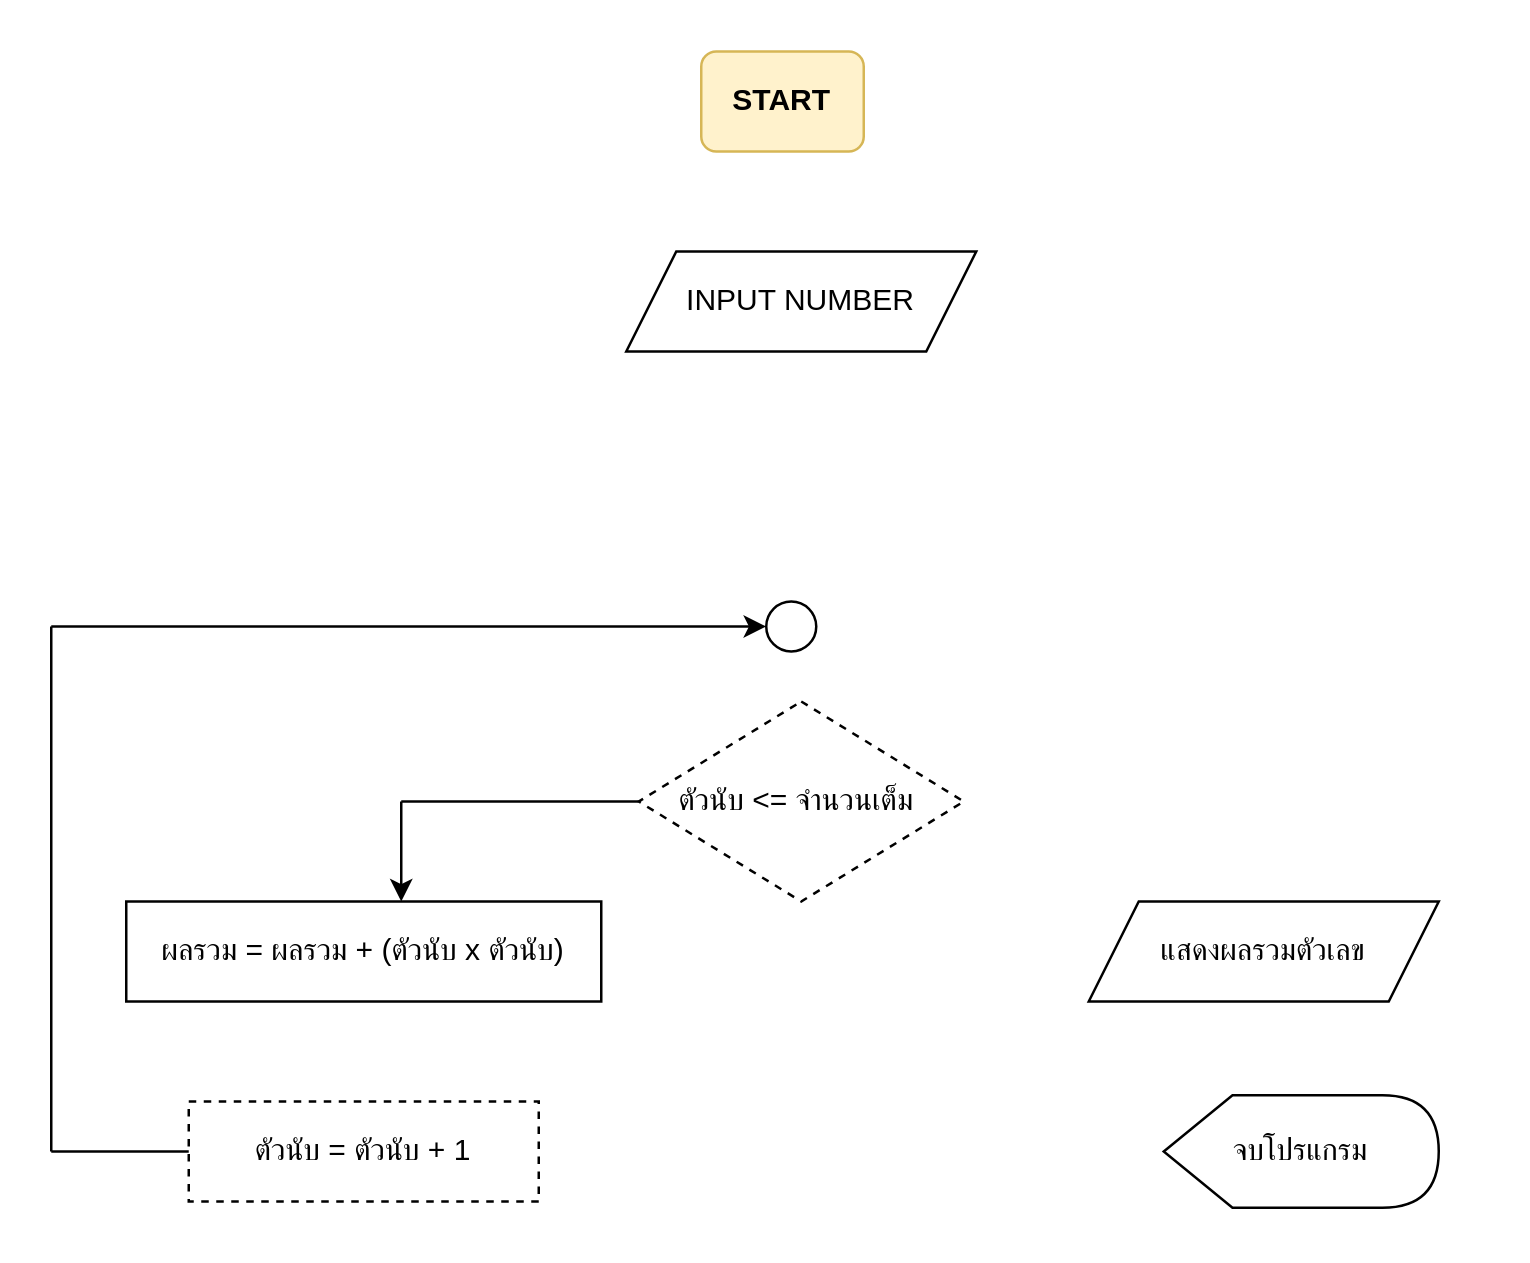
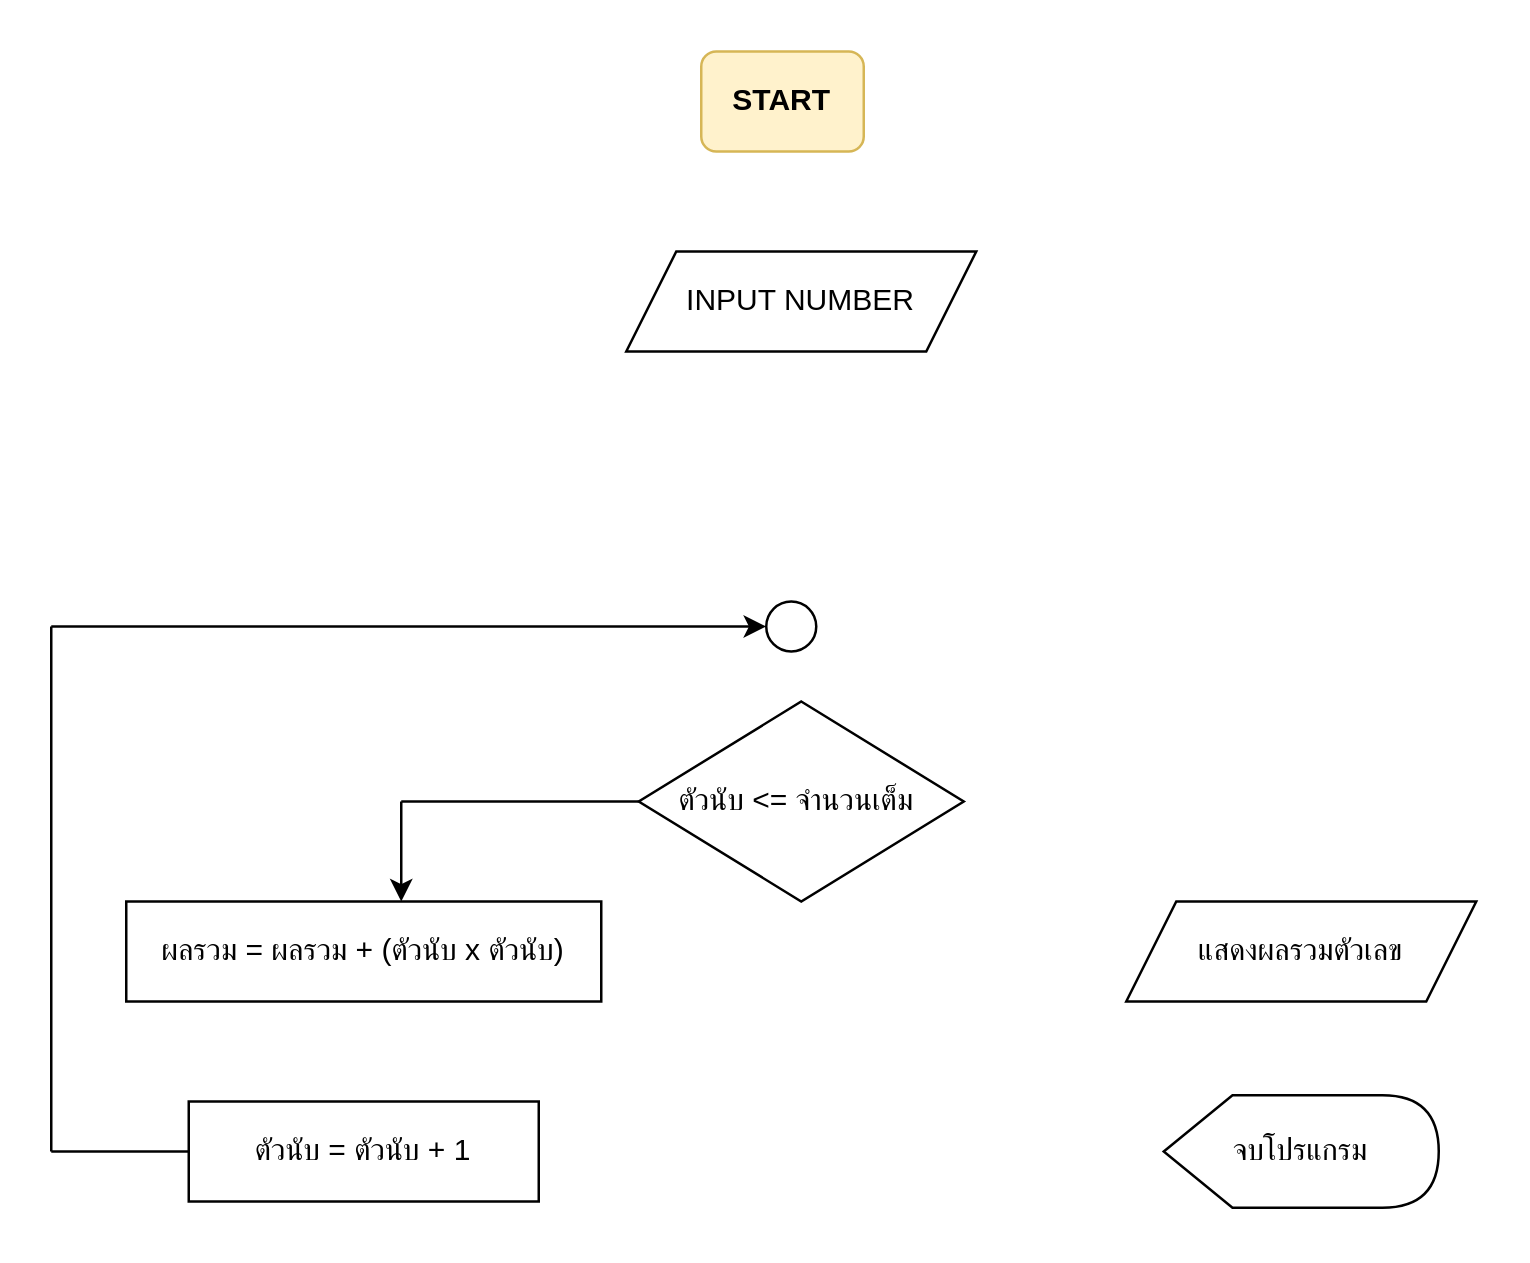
node "ตัวนับ <= จำนวนเต็ม": style dashed -> solid
node "แสดงผลรวมตัวเลข": moved (1264, 951) -> (1301, 951)
node "ตัวนับ = ตัวนับ + 1": style dashed -> solid
